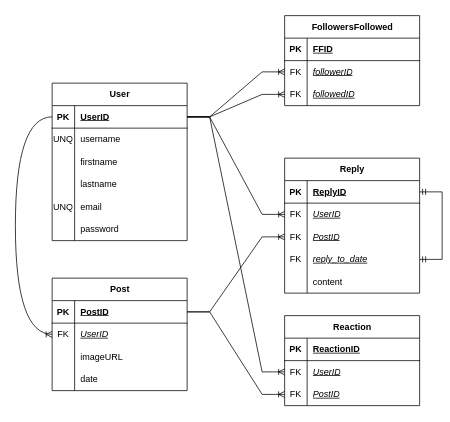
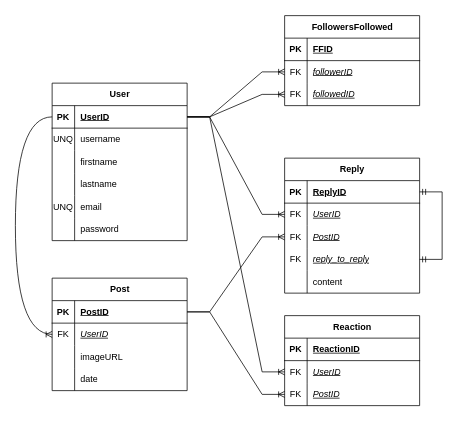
node "reply_to_date": label "reply_to_date" -> "reply_to_reply"
